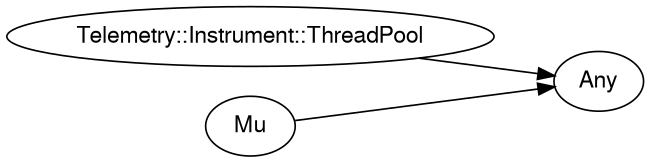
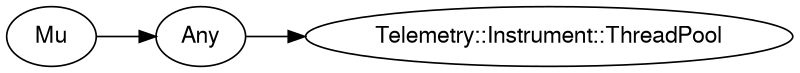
edge "Telemetry::Instrument::ThreadPool" -> "Any": reversed
